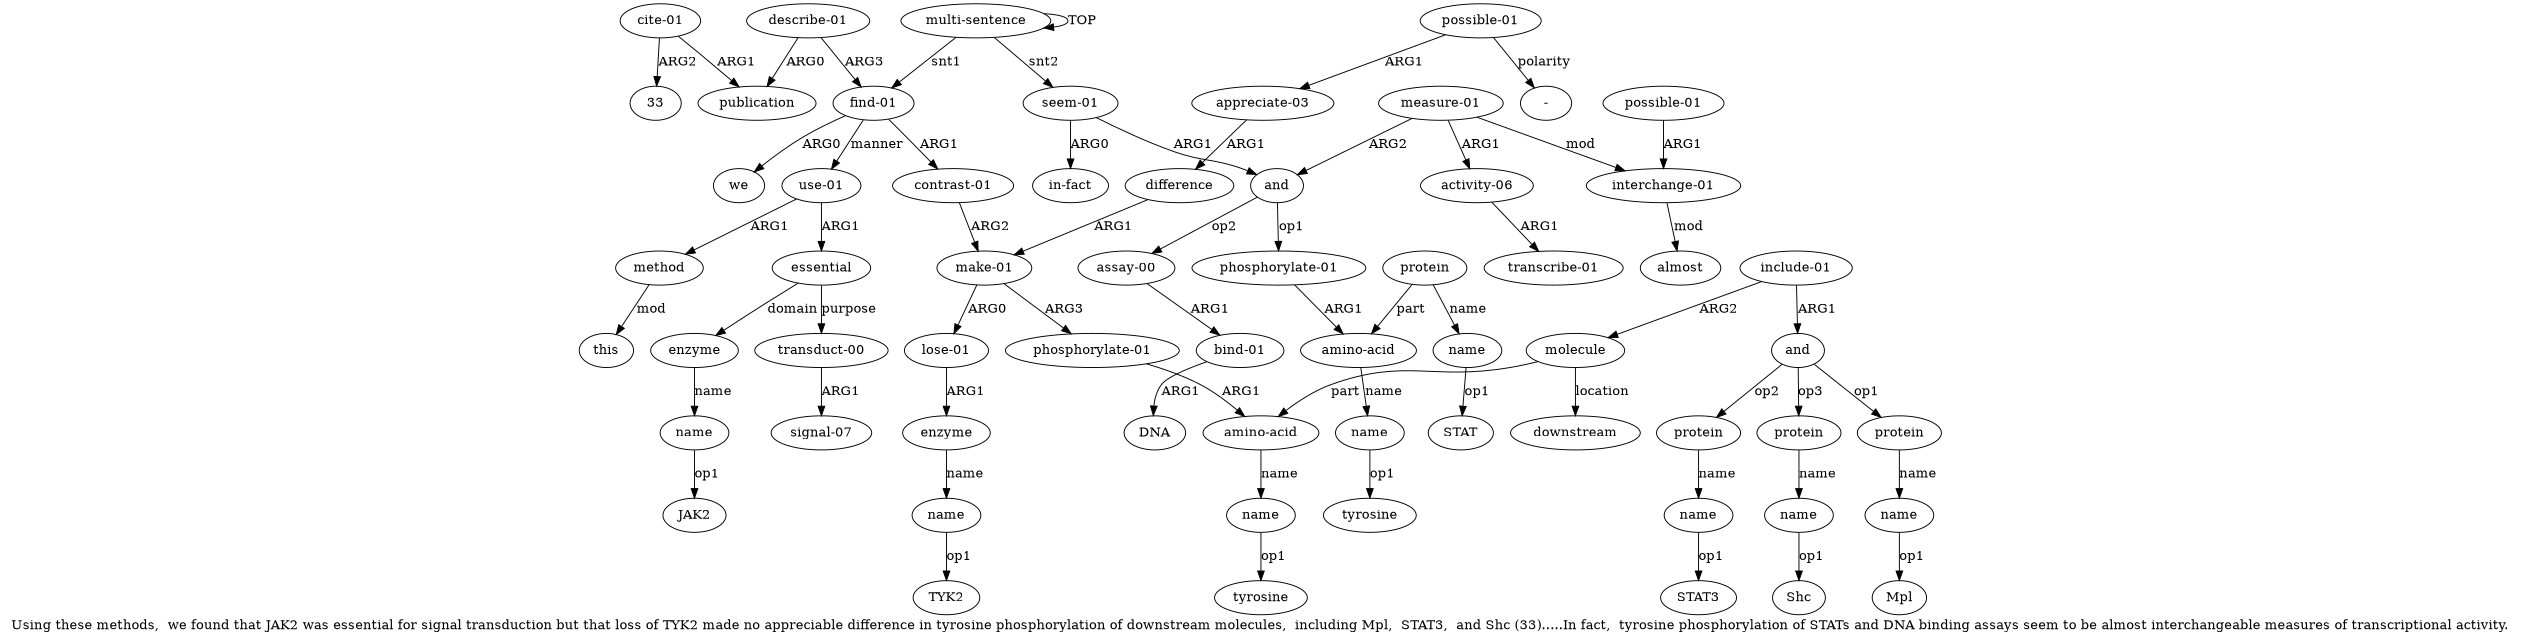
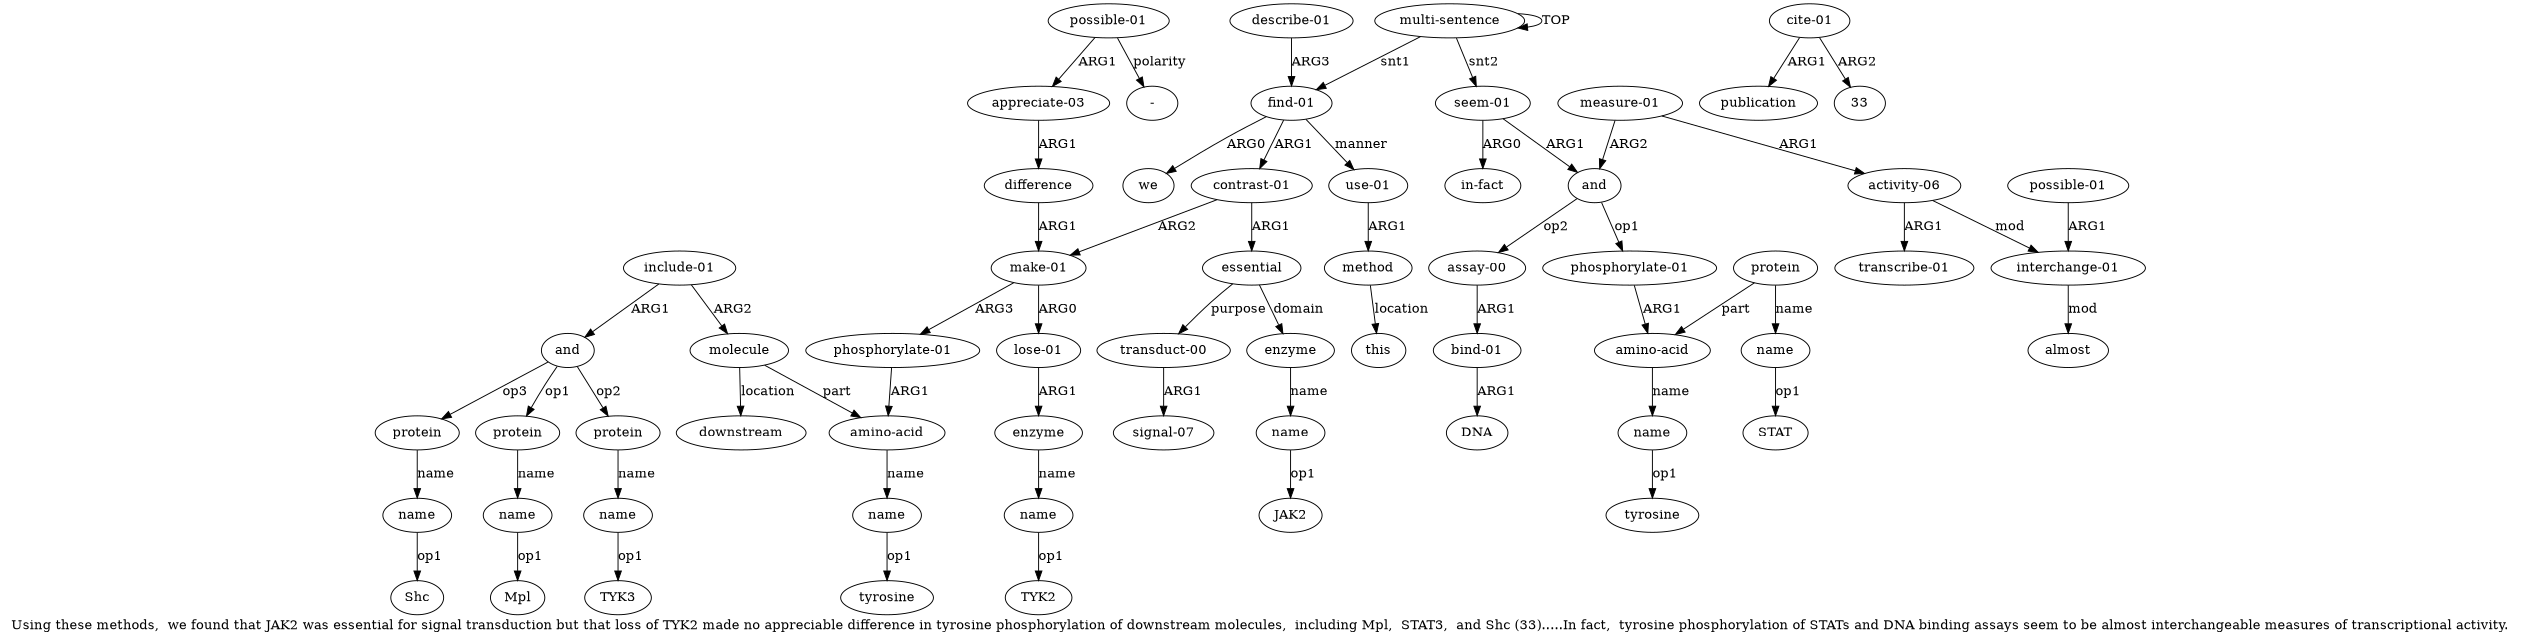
edge "describe-01" -> "publication": removed, label "ARG0"
edge "measure-01" -> "interchange-01": now "activity-06" -> "interchange-01"
edge "use-01" -> "essential": now "contrast-01" -> "essential"
edge "method" -> "this": label "mod" -> "location"
node "STAT3": label "STAT3" -> "TYK3"
